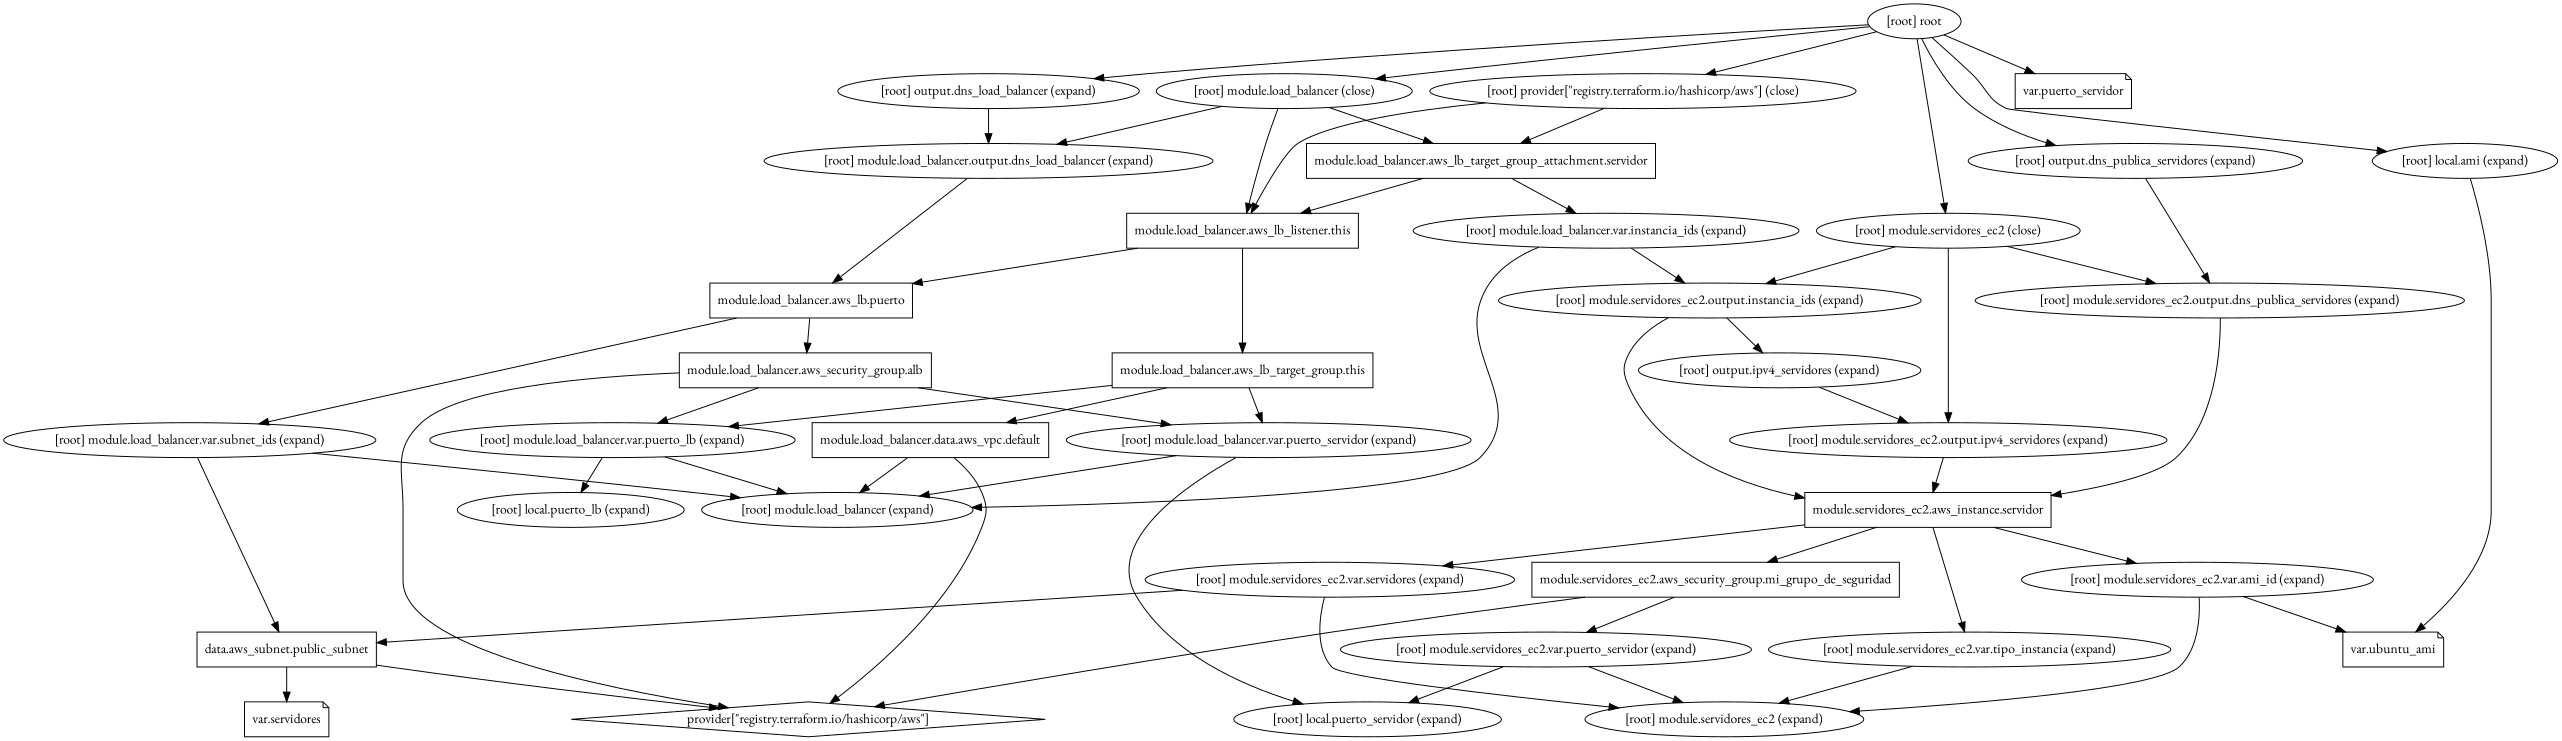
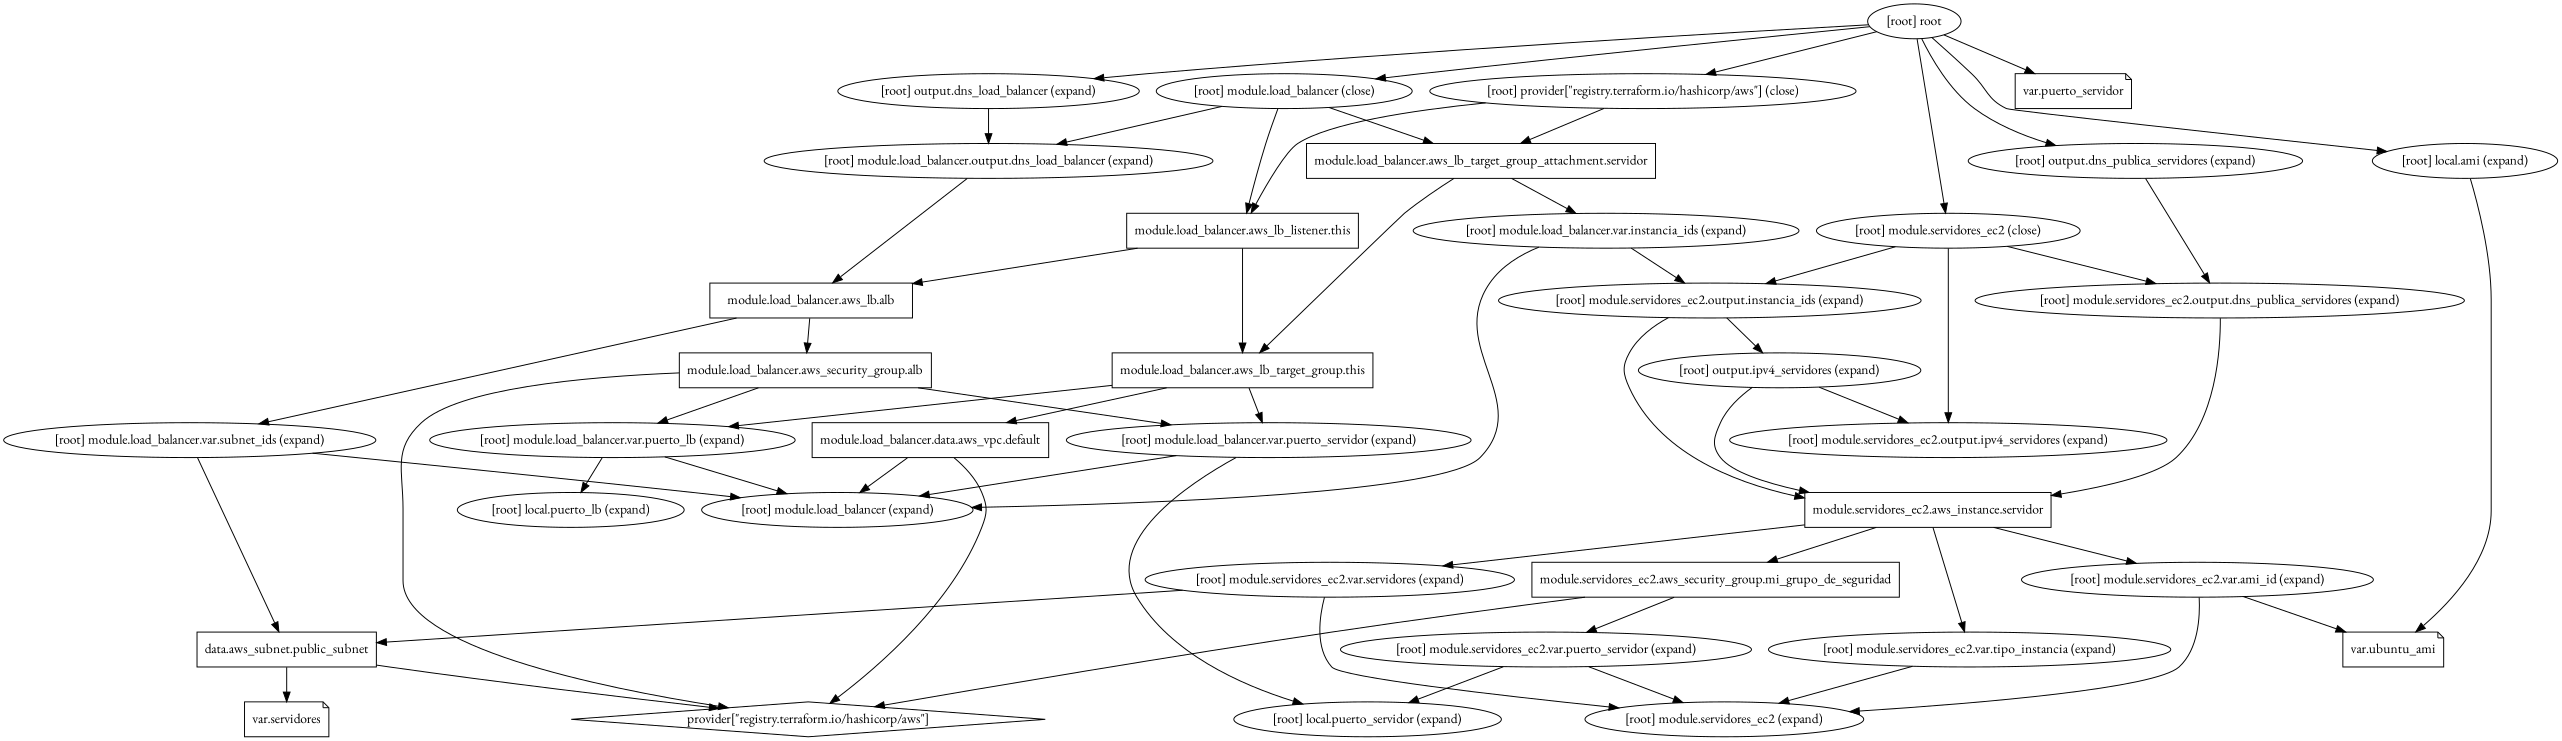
edge "module.load_balancer.aws_lb_target_group_attachment.servidor" -> "module.load_balancer.aws_lb_listener.this": now "module.load_balancer.aws_lb_target_group_attachment.servidor" -> "module.load_balancer.aws_lb_target_group.this"
node "module.load_balancer.aws_lb.puerto": label "module.load_balancer.aws_lb.puerto" -> "module.load_balancer.aws_lb.alb"
edge "[root] module.servidores_ec2.output.ipv4_servidores (expand)" -> "module.servidores_ec2.aws_instance.servidor": now "[root] output.ipv4_servidores (expand)" -> "module.servidores_ec2.aws_instance.servidor"
